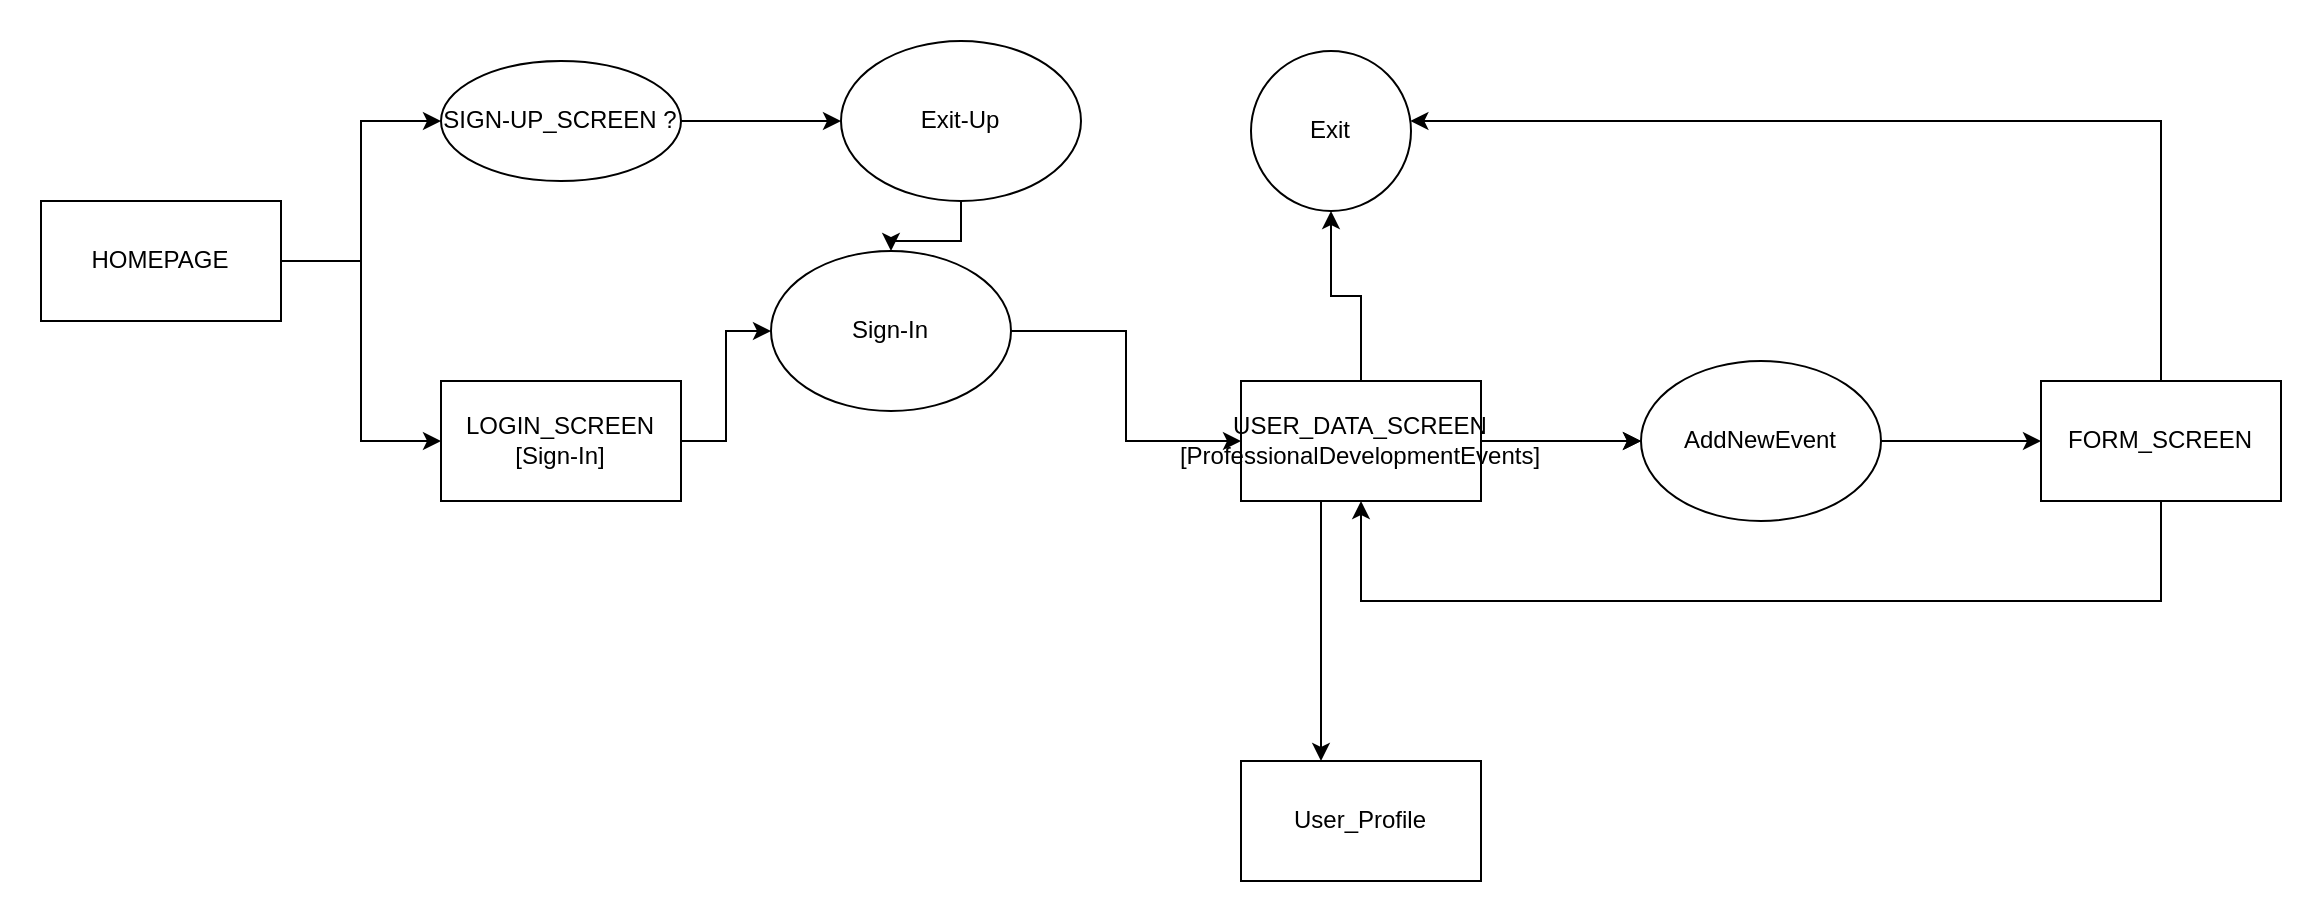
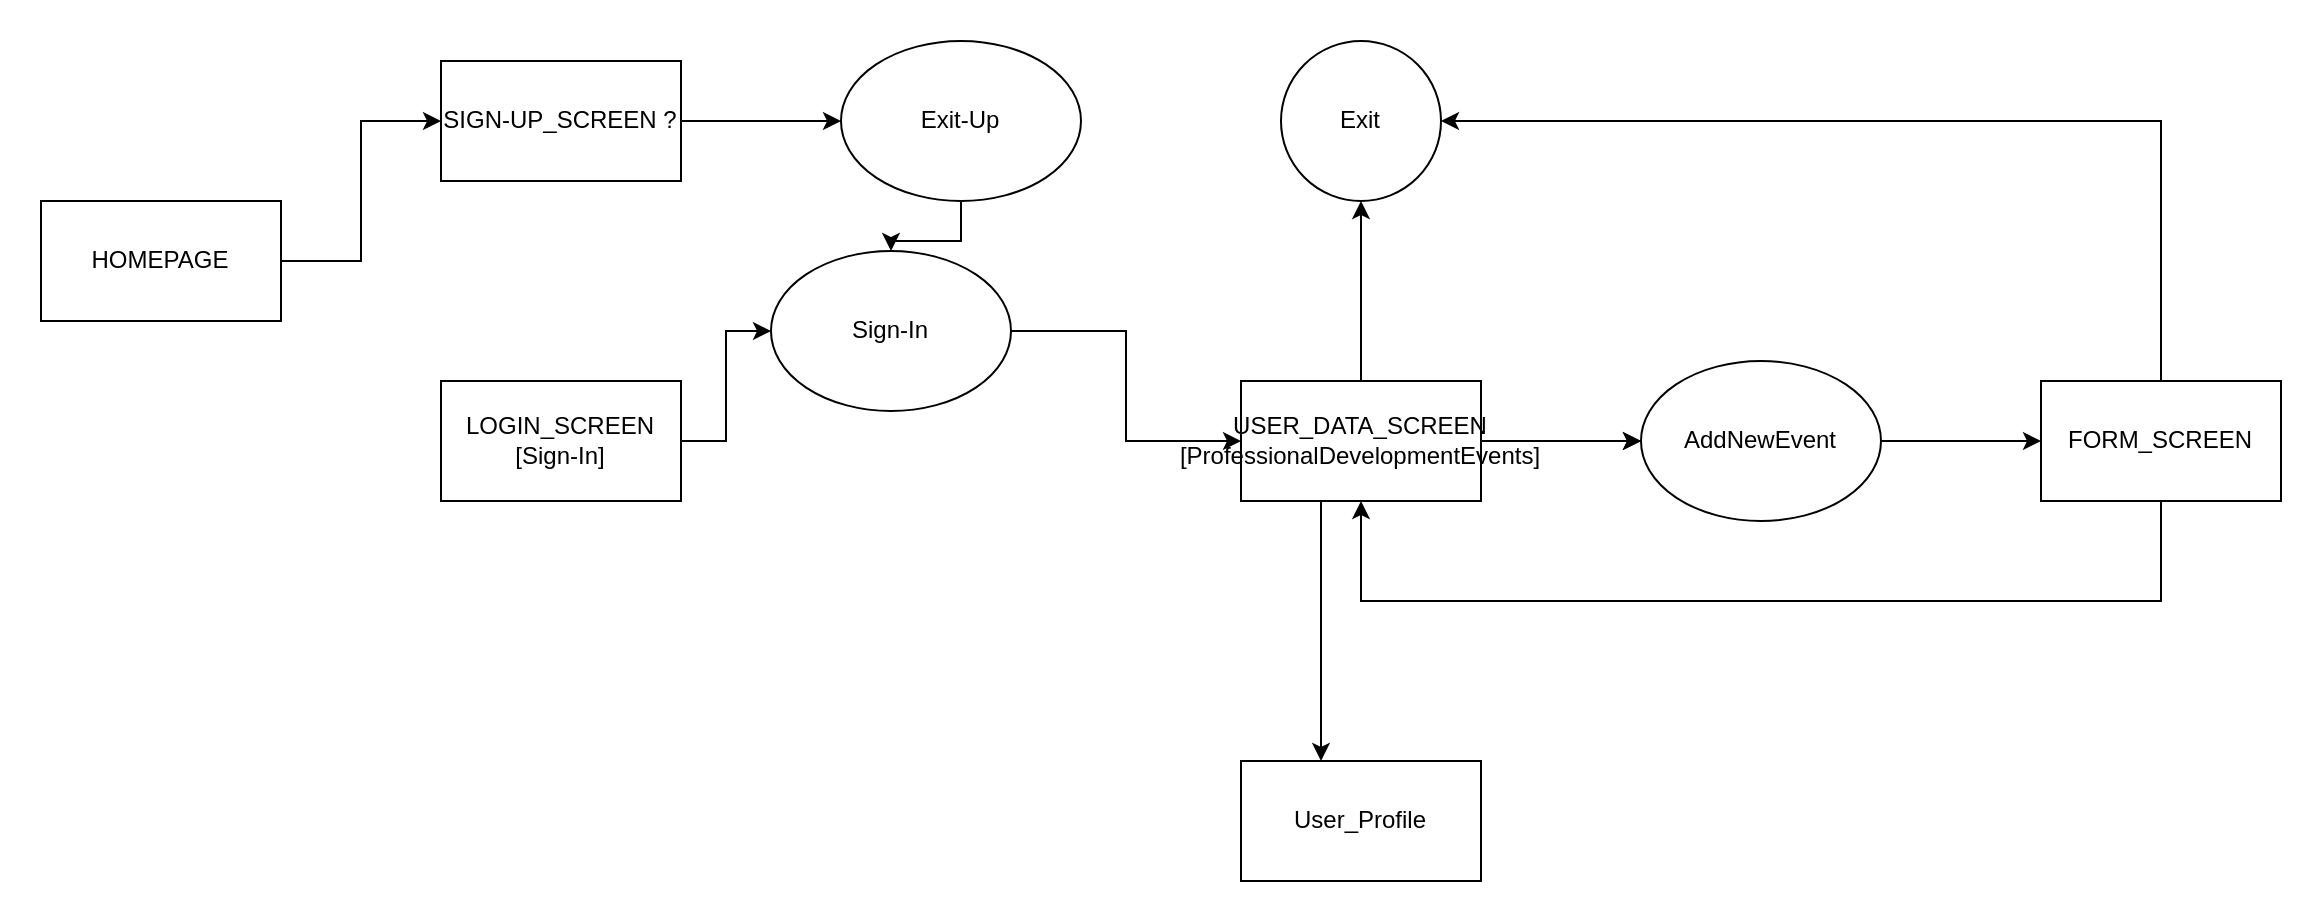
node "SIGN-UP_SCREEN ?": shape ellipse -> rectangle
node "Exit": moved (1331, 131) -> (1361, 121)
edge "HOMEPAGE" -> "LOGIN_SCREEN [Sign-In]": removed
